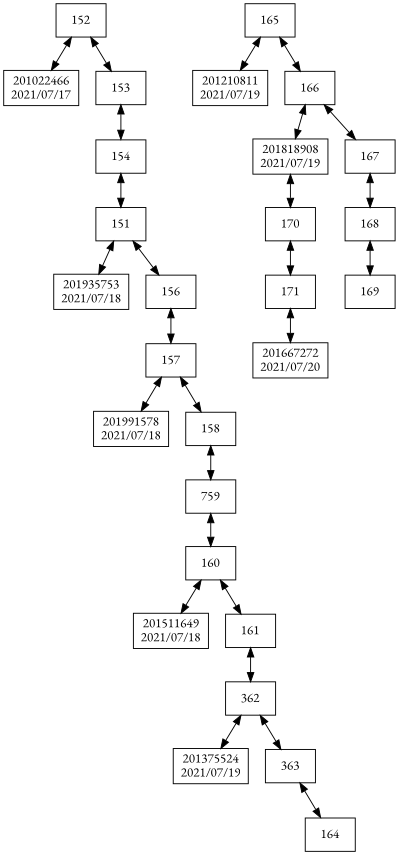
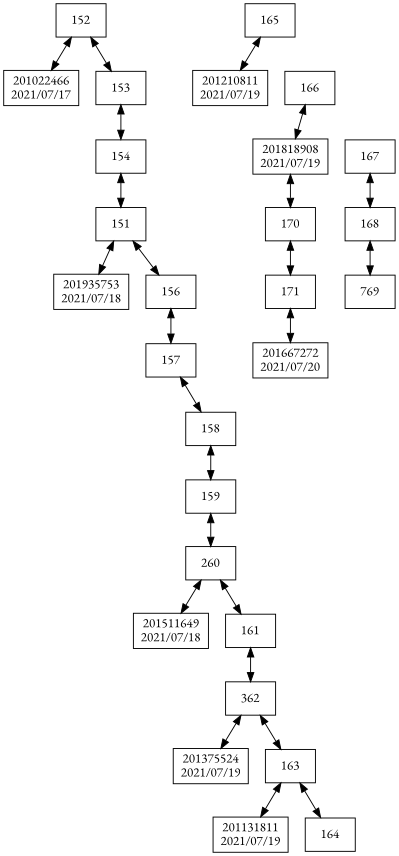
edge "165" -- "166": removed
edge "166" -- "167": removed
node "169": label "169" -> "769"
node "201991578 2021/07/18": removed
node "759": label "759" -> "159"
node "160": label "160" -> "260"
node "363": label "363" -> "163"
node "201131811 2021/07/19": added
